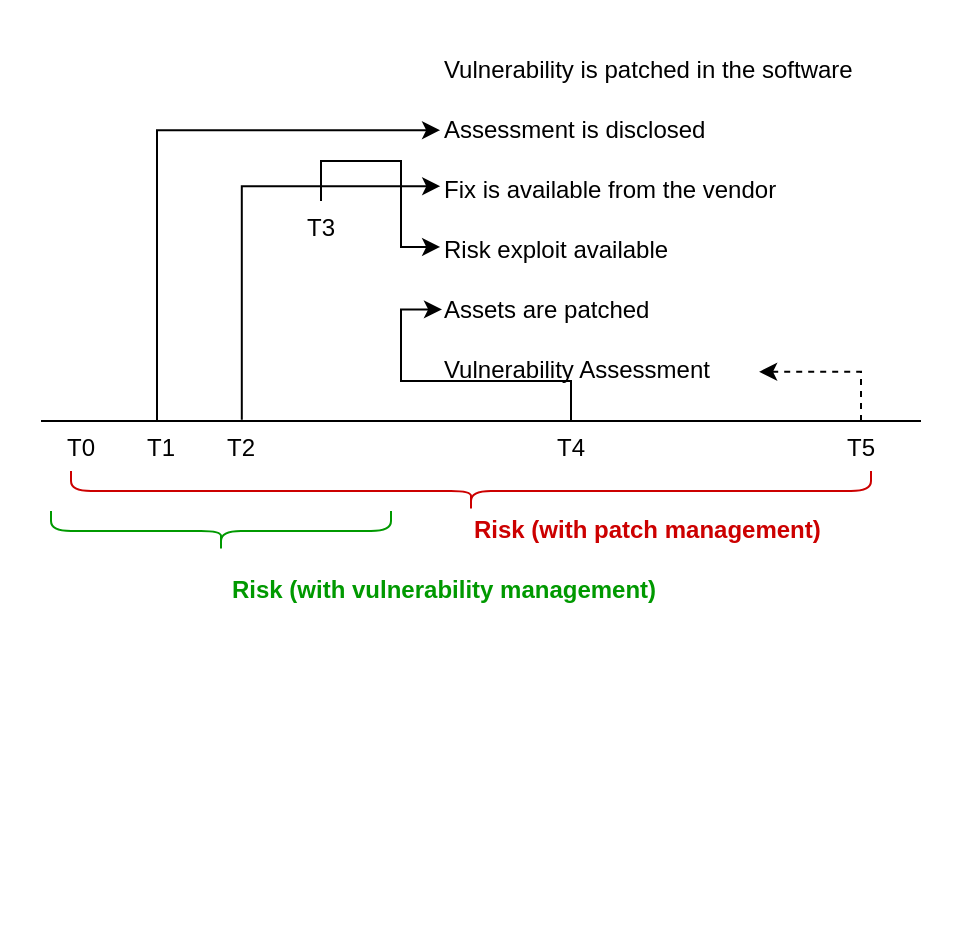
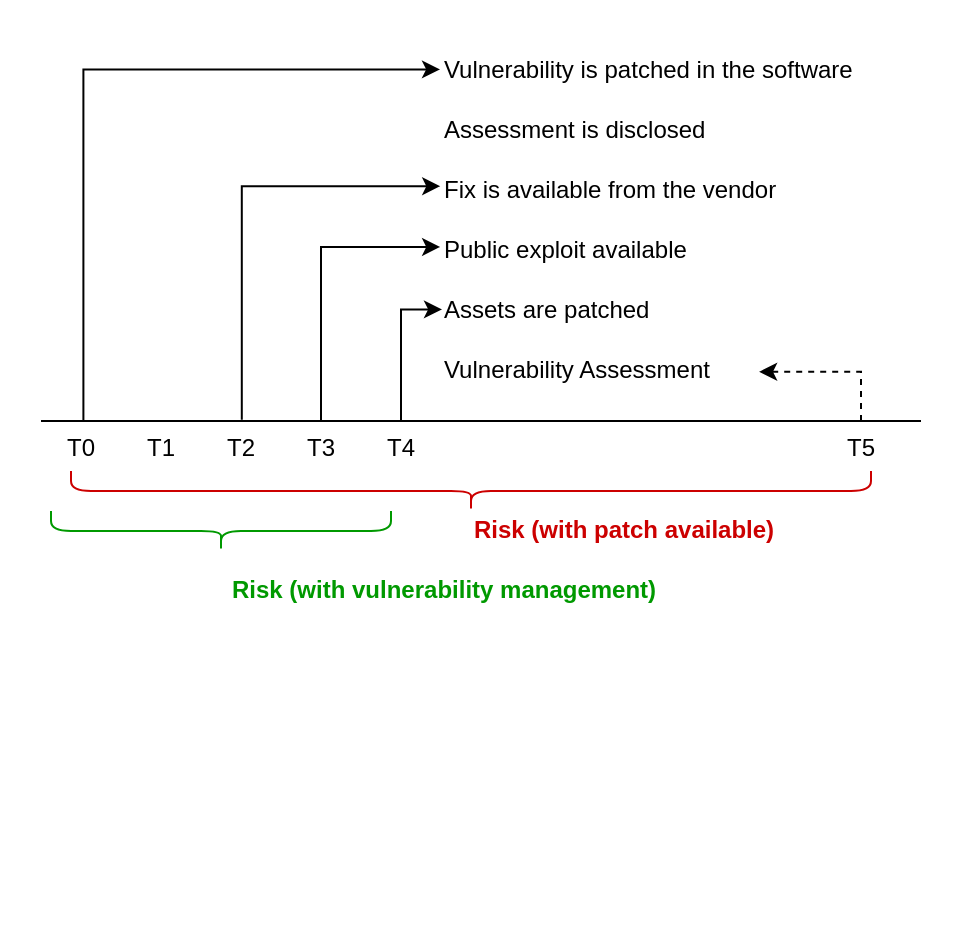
edge "T0" -> "Vulnerability is patched in the software": added
edge "T1" -> "Assessment is disclosed": removed
node "T3": moved (321, 231) -> (321, 451)
node "Risk exploit available": label "Risk exploit available" -> "Public exploit available"
node "T4": moved (571, 451) -> (401, 451)
node "Risk (with patch management)": label "Risk (with patch management)" -> "Risk (with patch available)"
